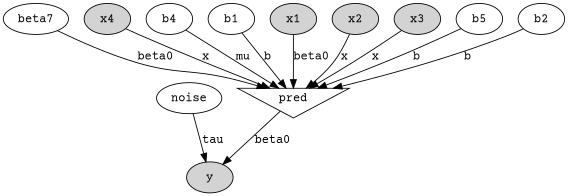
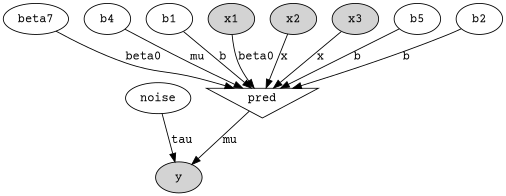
node "x4": removed
edge "pred" -> "y": label "beta0" -> "mu"
